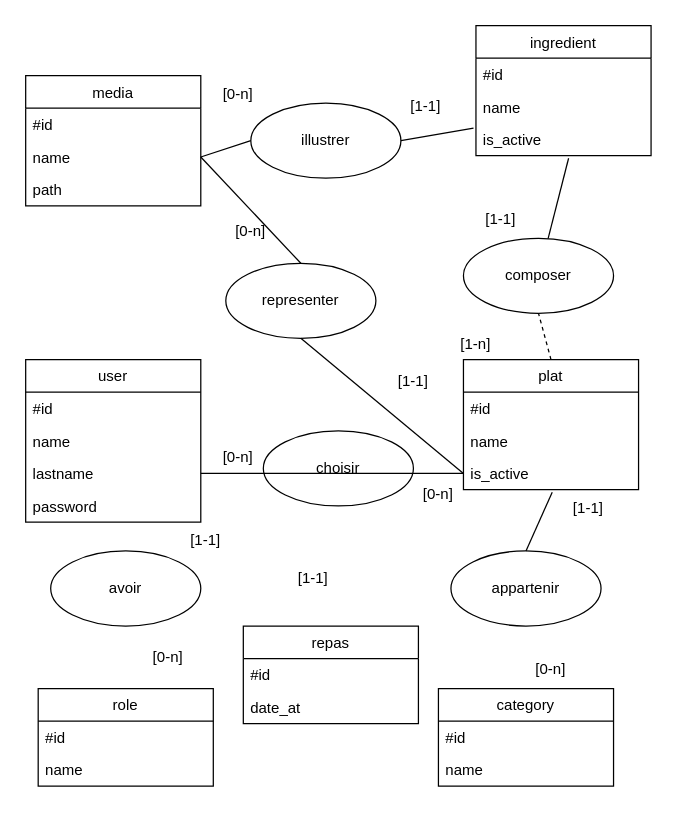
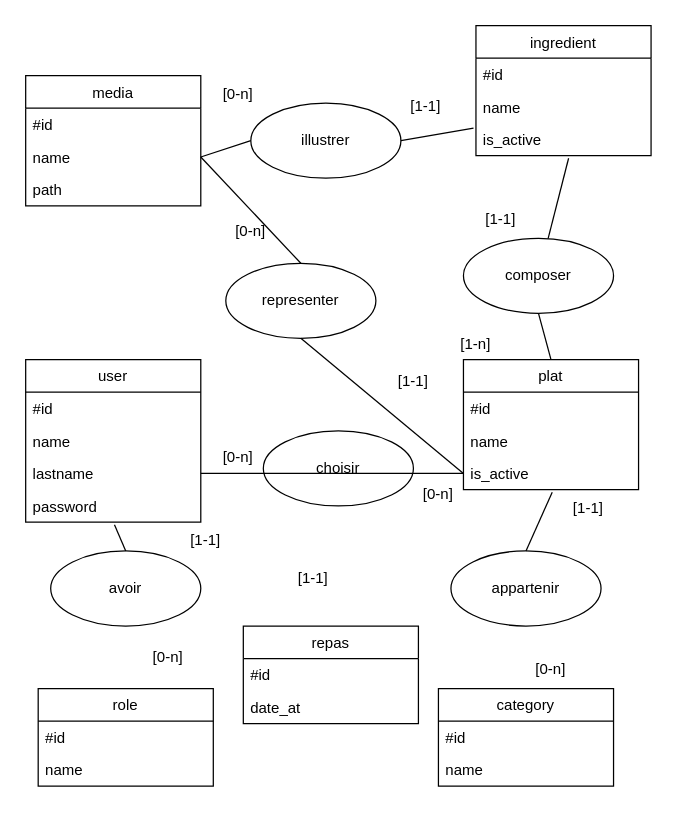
edge "composer" -- "plat": style dashed -> solid
edge "password" -- "avoir": added
